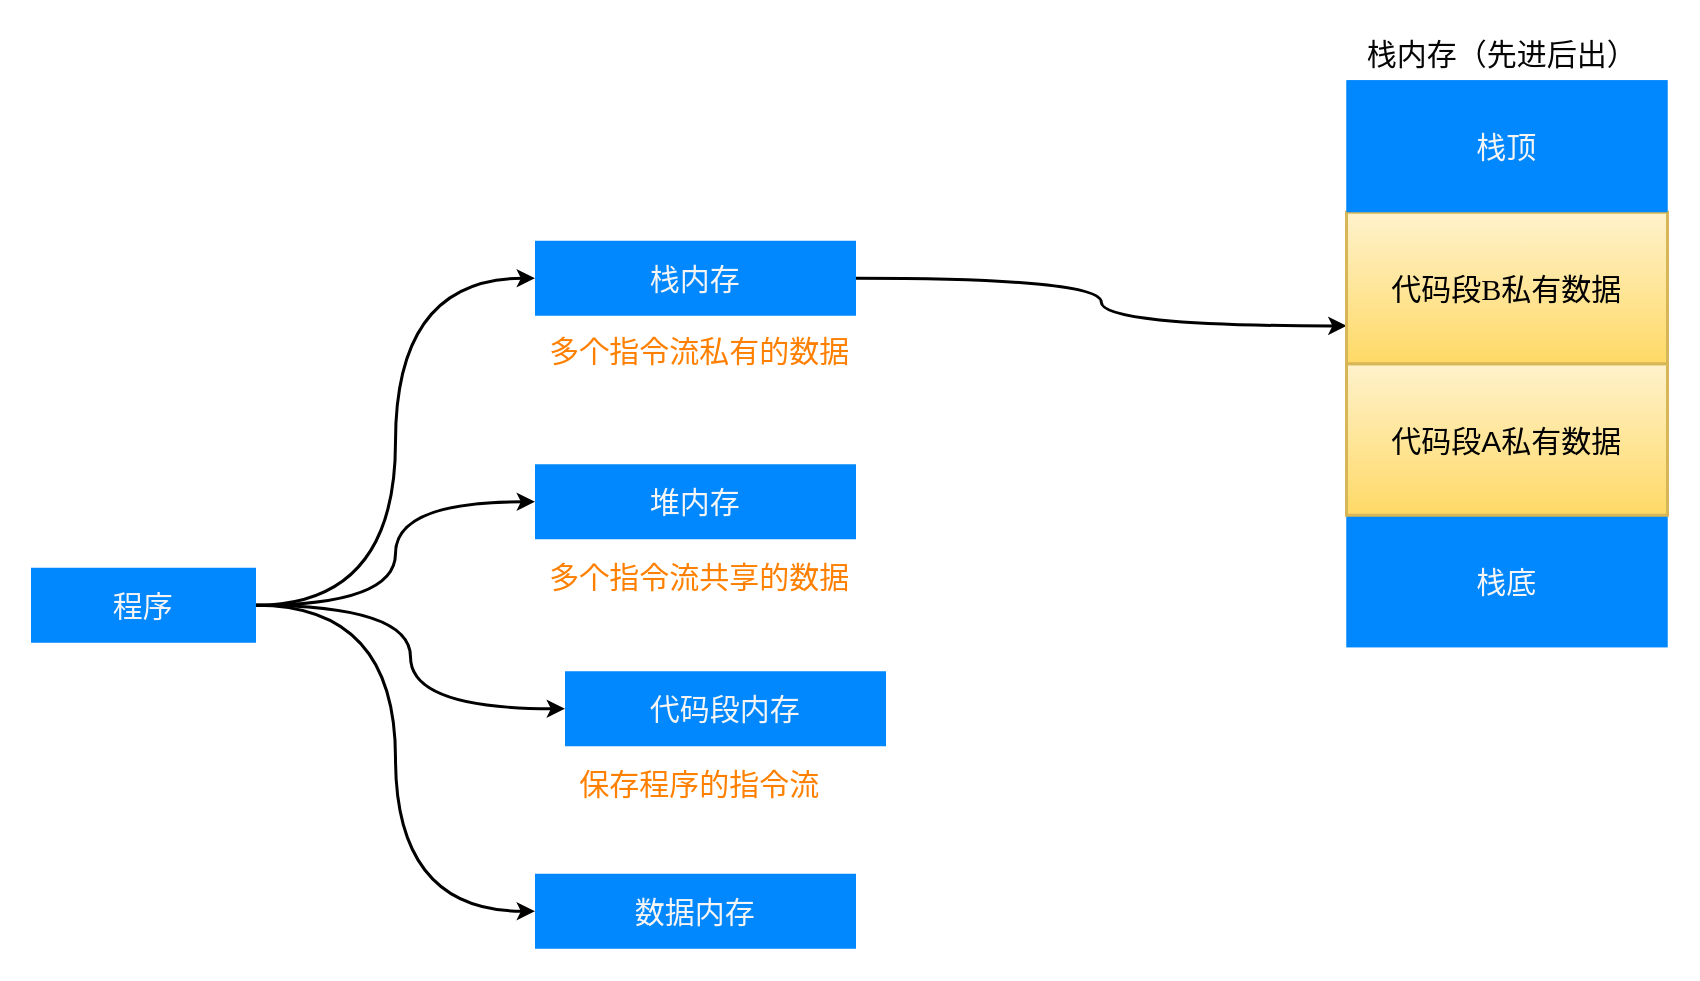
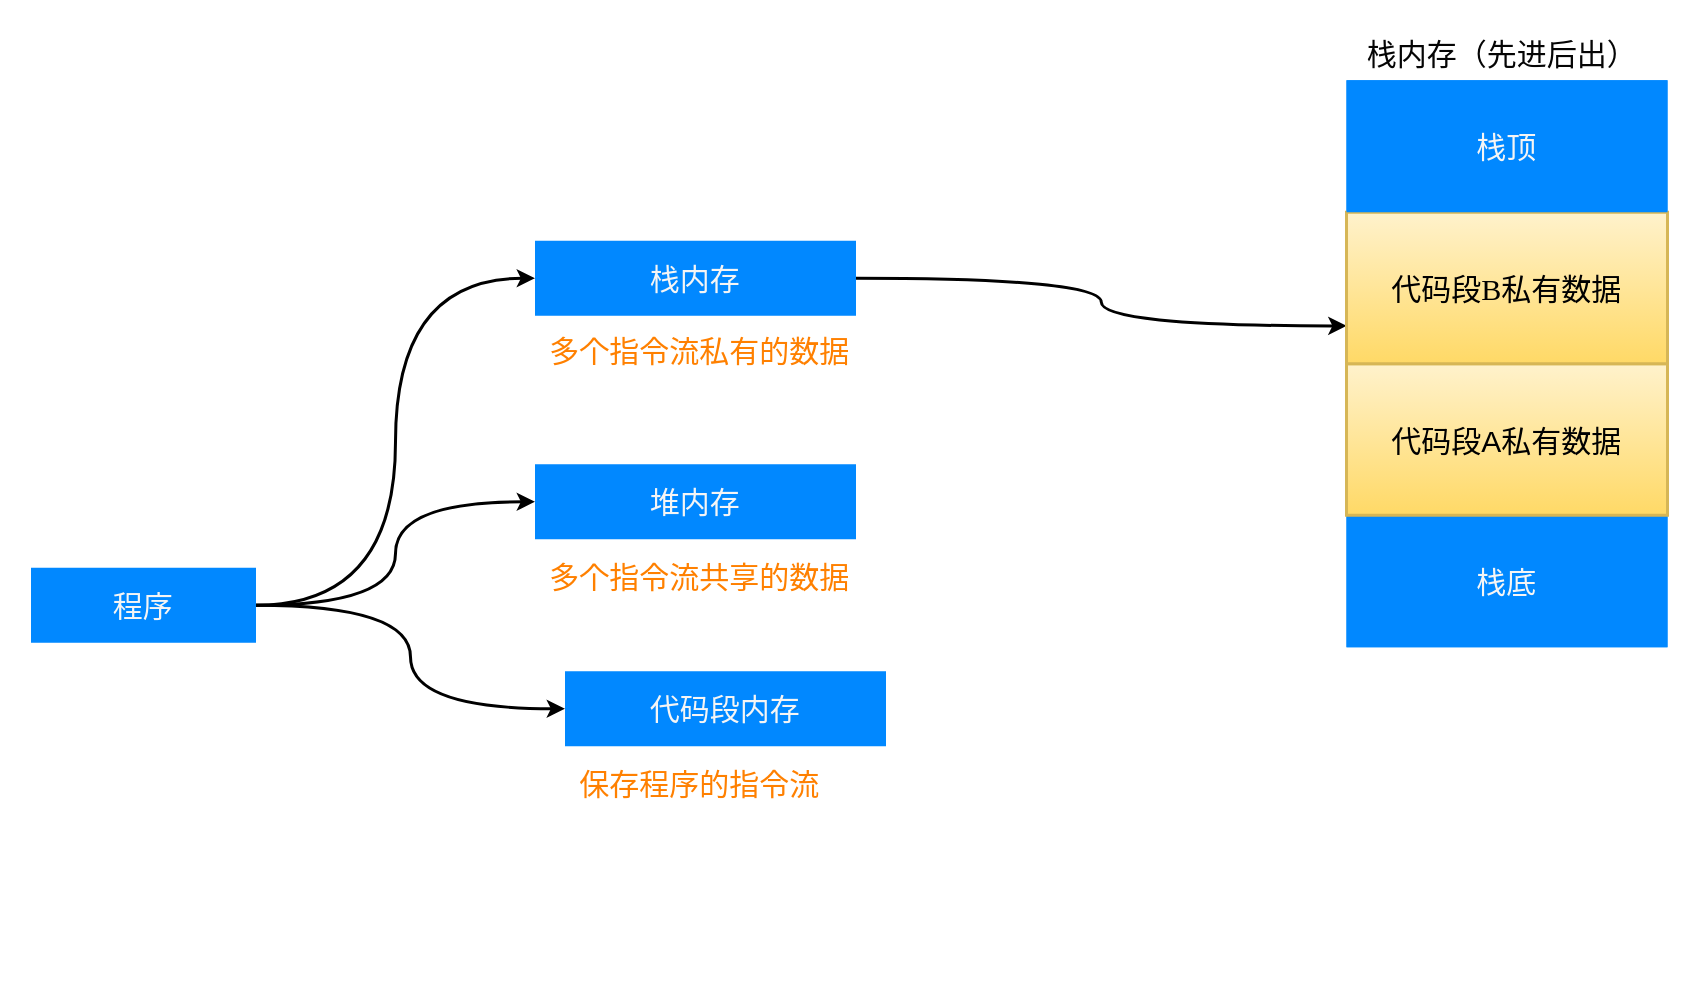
edge "程序" -> "数据内存": removed
node "数据内存": removed
